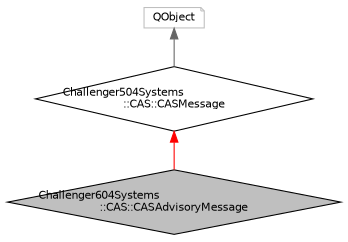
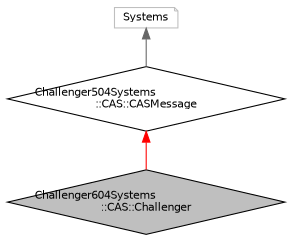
node "QObject": label "QObject" -> "Systems"
node "Challenger604Systems ::CAS::CASAdvisoryMessage": label "Challenger604Systems ::CAS::CASAdvisoryMessage" -> "Challenger604Systems ::CAS::Challenger"
